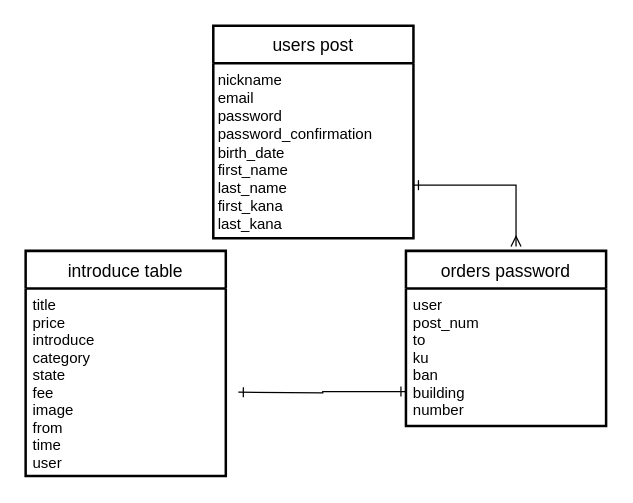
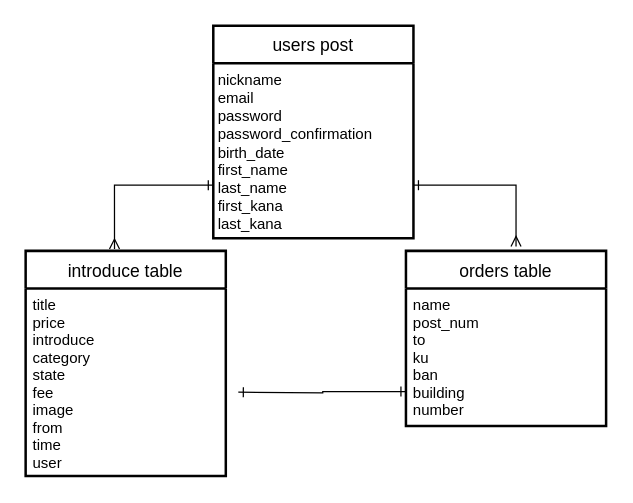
edge "users post" -- "introduce table": added
node "orders password": label "orders password" -> "orders table"
node "user post_num to ku ban building number": label "user post_num to ku ban building number" -> "name post_num to ku ban building number"
